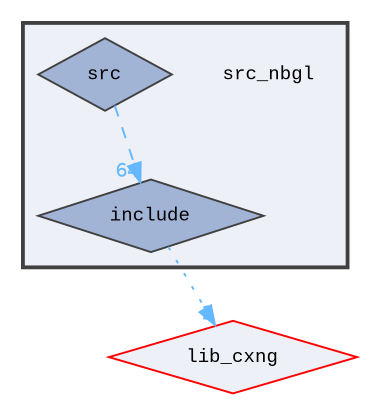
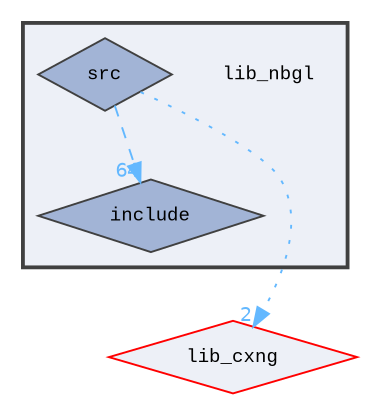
node "src_nbgl": label "src_nbgl" -> "lib_nbgl"
edge "include" -> "lib_cxng": now "src" -> "lib_cxng"
